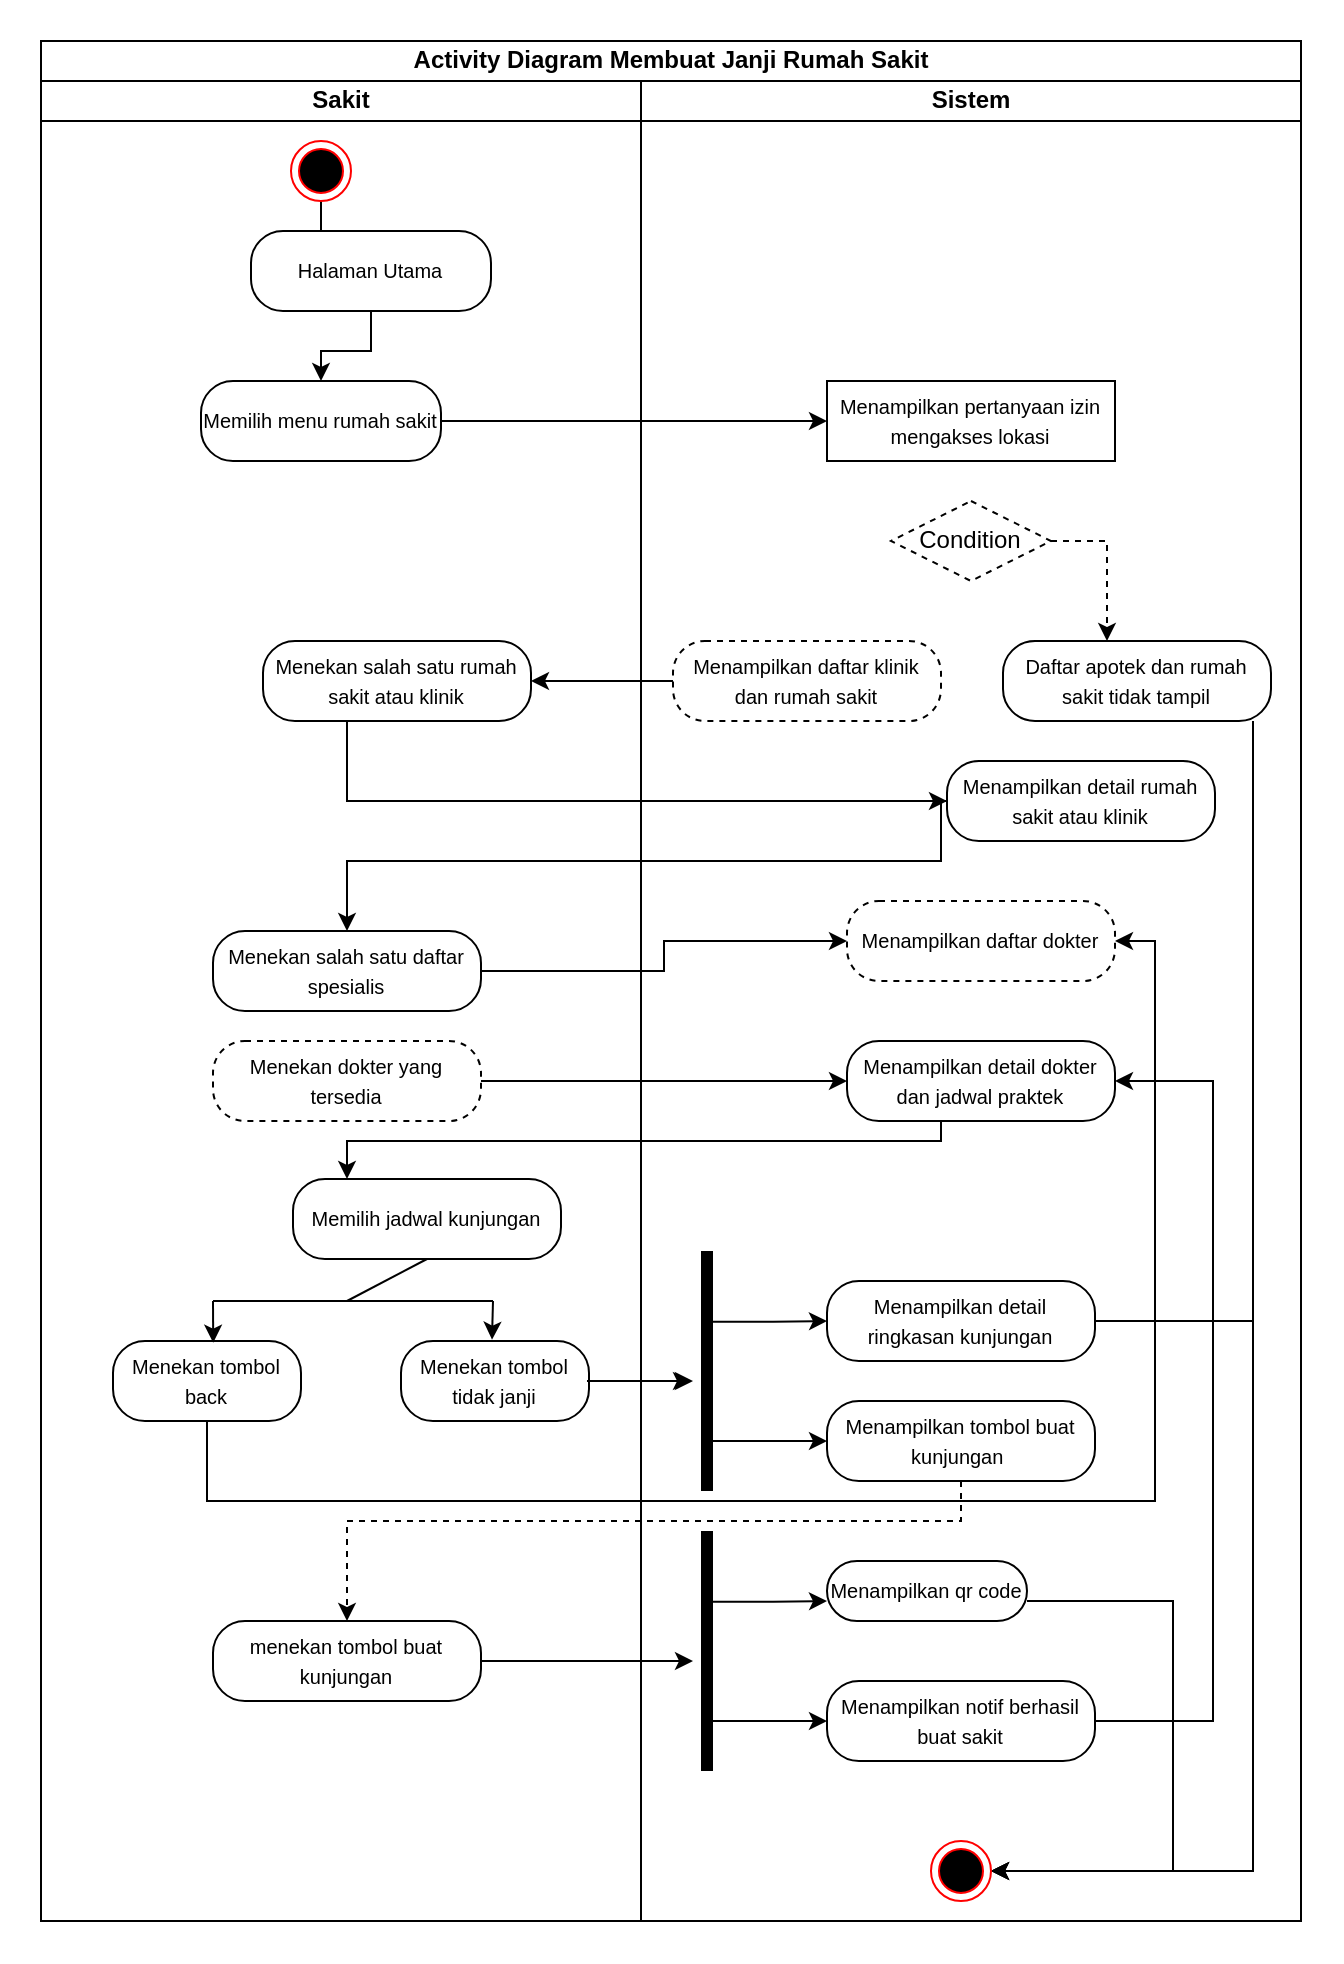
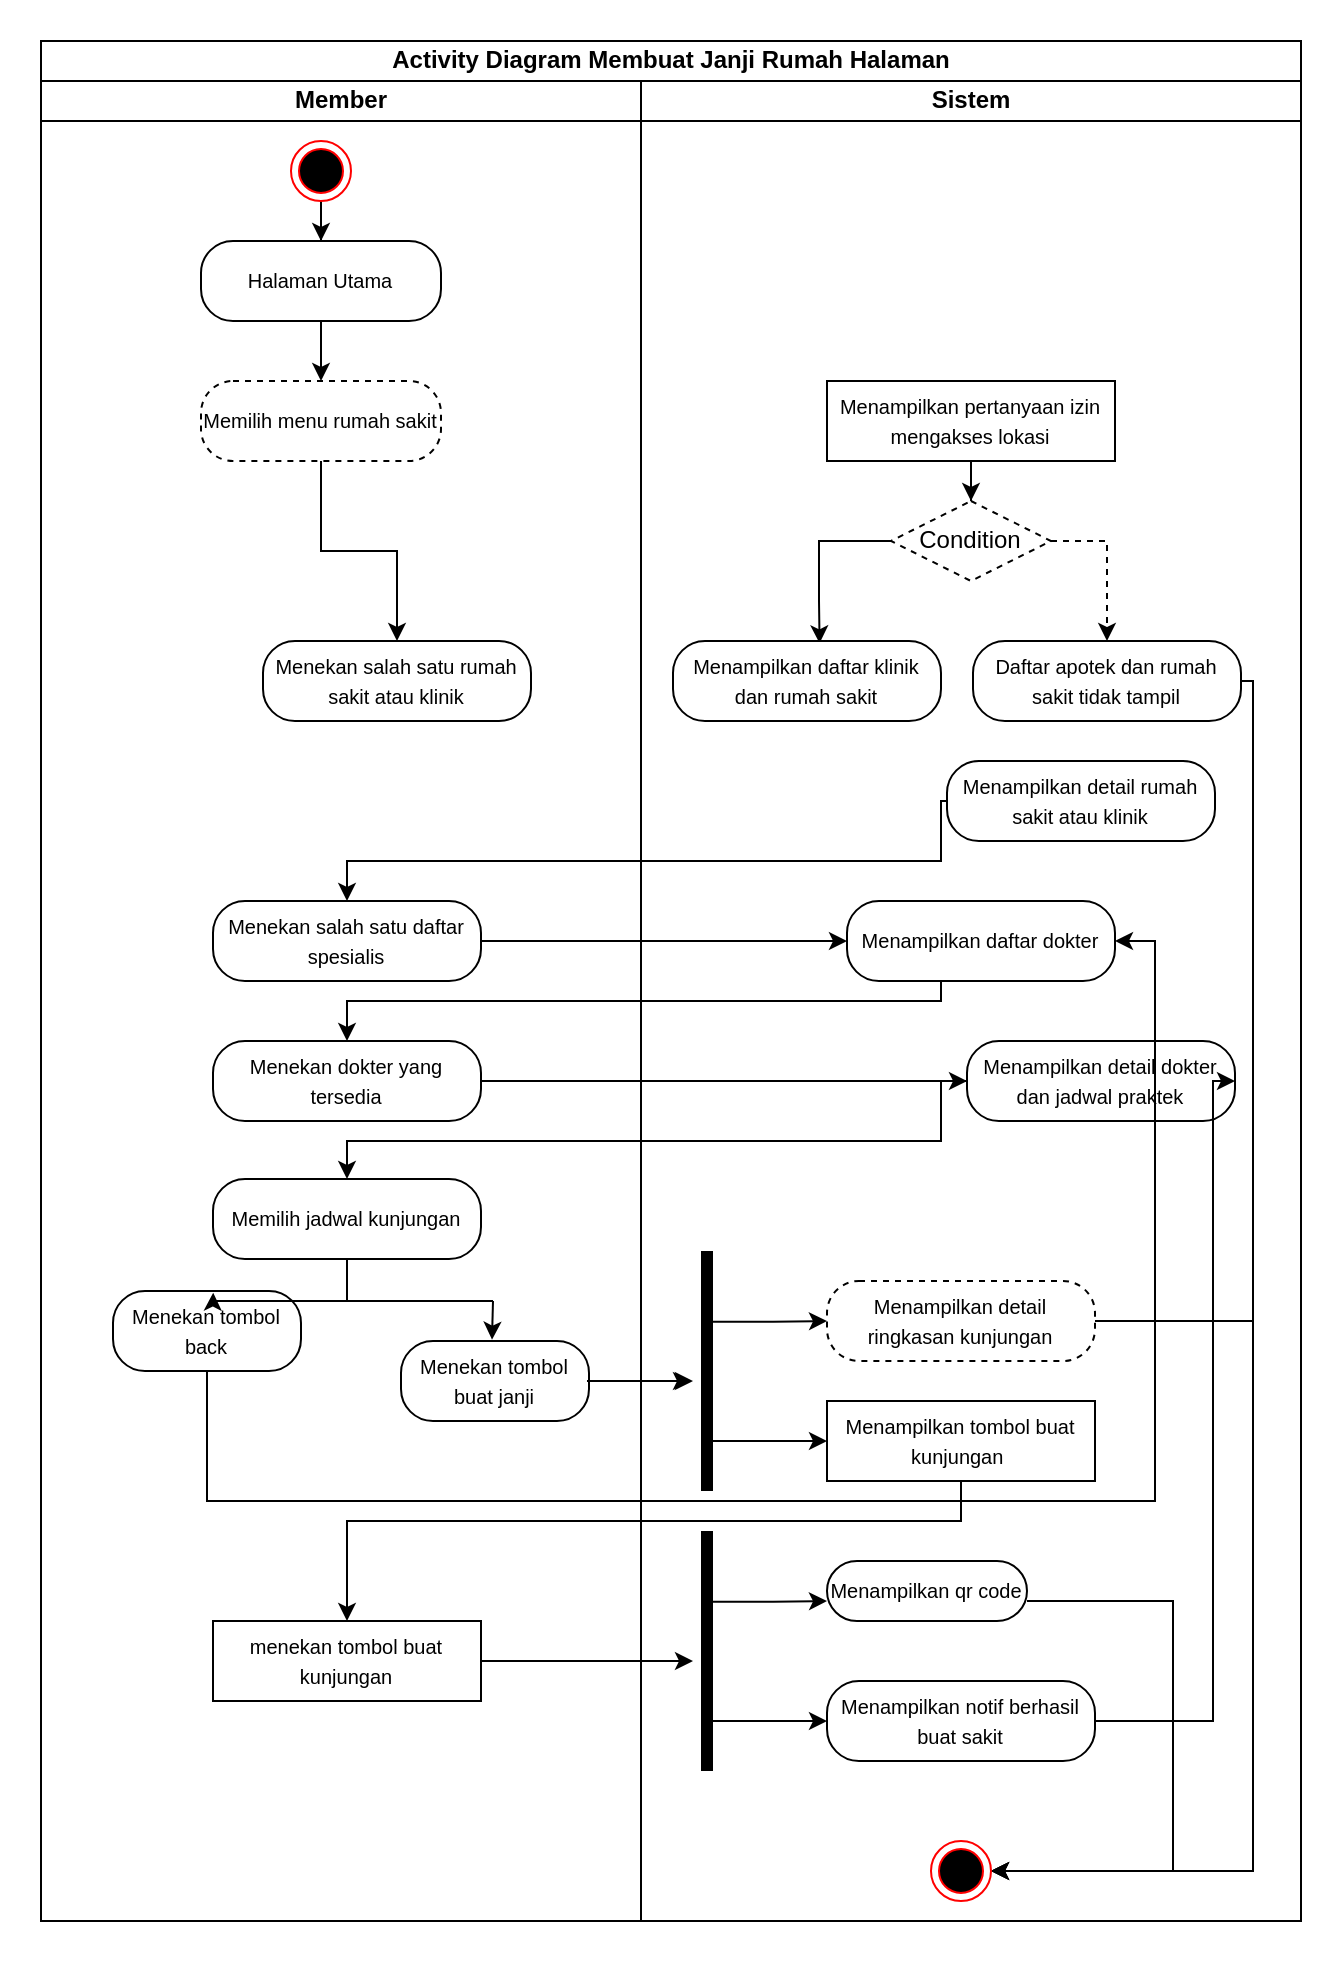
node "Activity Diagram Membuat Janji Rumah Sakit": label "Activity Diagram Membuat Janji Rumah Sakit" -> "Activity Diagram Membuat Janji Rumah Halaman"
node "Sakit": label "Sakit" -> "Member"
node "Halaman Utama": moved (371, 271) -> (321, 281)
node "Memilih menu rumah sakit": style solid -> dashed
edge "Memilih menu rumah sakit" -> "Menampilkan pertanyaan izin mengakses lokasi": now "Memilih menu rumah sakit" -> "Menekan salah satu rumah sakit atau klinik"
edge "Menampilkan pertanyaan izin mengakses lokasi" -> "Condition": added
edge "Condition" -> "Menampilkan daftar klinik dan rumah sakit": added
edge "Menampilkan daftar klinik dan rumah sakit" -> "Menekan salah satu rumah sakit atau klinik": removed
node "Menampilkan daftar klinik dan rumah sakit": style dashed -> solid
node "Daftar apotek dan rumah sakit tidak tampil": moved (1137, 681) -> (1107, 681)
edge "Menekan salah satu rumah sakit atau klinik" -> "Menampilkan detail rumah sakit atau klinik": removed
node "Menampilkan daftar dokter": style dashed -> solid
node "Menekan salah satu daftar spesialis": moved (347, 971) -> (347, 941)
edge "Menampilkan daftar dokter" -> "Menekan dokter yang tersedia": added
node "Menekan dokter yang tersedia": style dashed -> solid
node "Menampilkan detail dokter dan jadwal praktek": moved (981, 1081) -> (1101, 1081)
node "Memilih jadwal kunjungan": moved (427, 1219) -> (347, 1219)
node "Menampilkan detail ringkasan kunjungan": style solid -> dashed
node "Menekan tombol back": moved (207, 1381) -> (207, 1331)
node "Menekan tombol tidak janji": label "Menekan tombol tidak janji" -> "Menekan tombol buat janji"
node "Menampilkan tombol buat kunjungan": shape rounded rectangle -> rectangle
edge "Menampilkan tombol buat kunjungan" -> "menekan tombol buat kunjungan": style dashed -> solid
node "menekan tombol buat kunjungan": shape rounded rectangle -> rectangle
